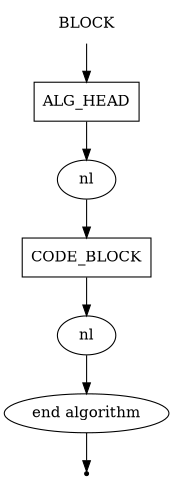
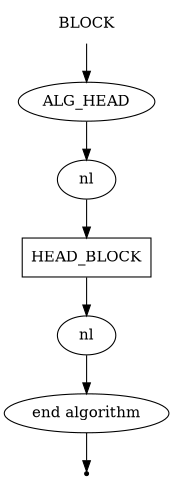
node "ALG_HEAD": shape box -> ellipse
node "CODE_BLOCK": label "CODE_BLOCK" -> "HEAD_BLOCK"
